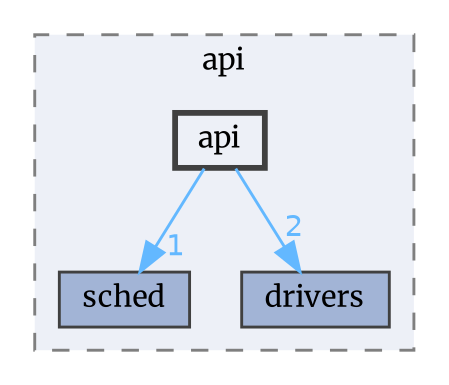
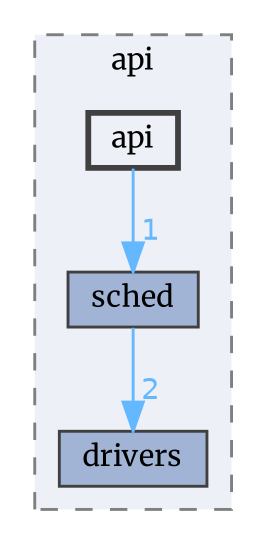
edge "api" -> "drivers": now "sched" -> "drivers"
